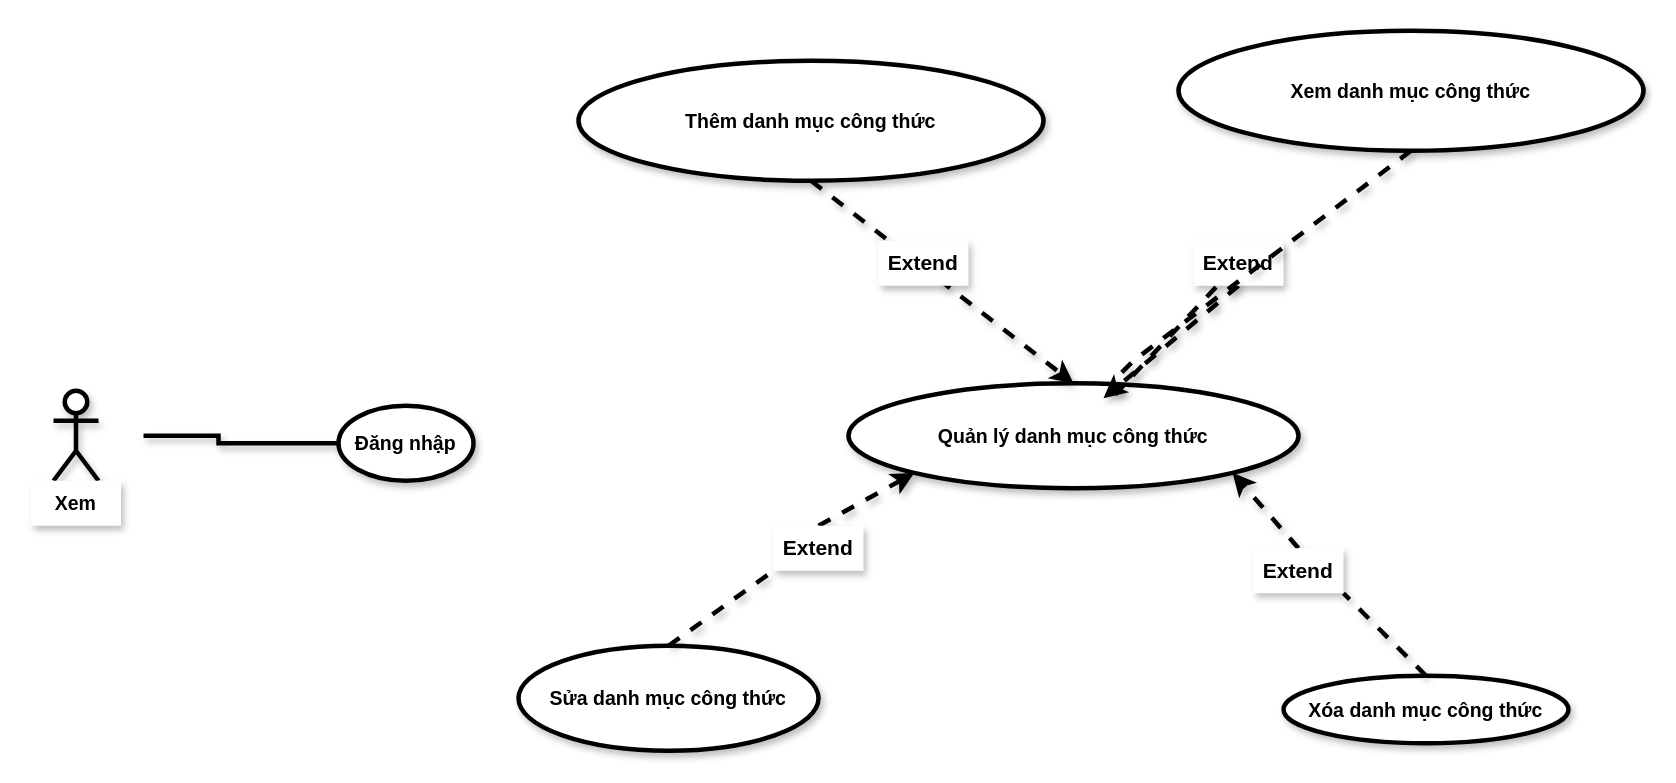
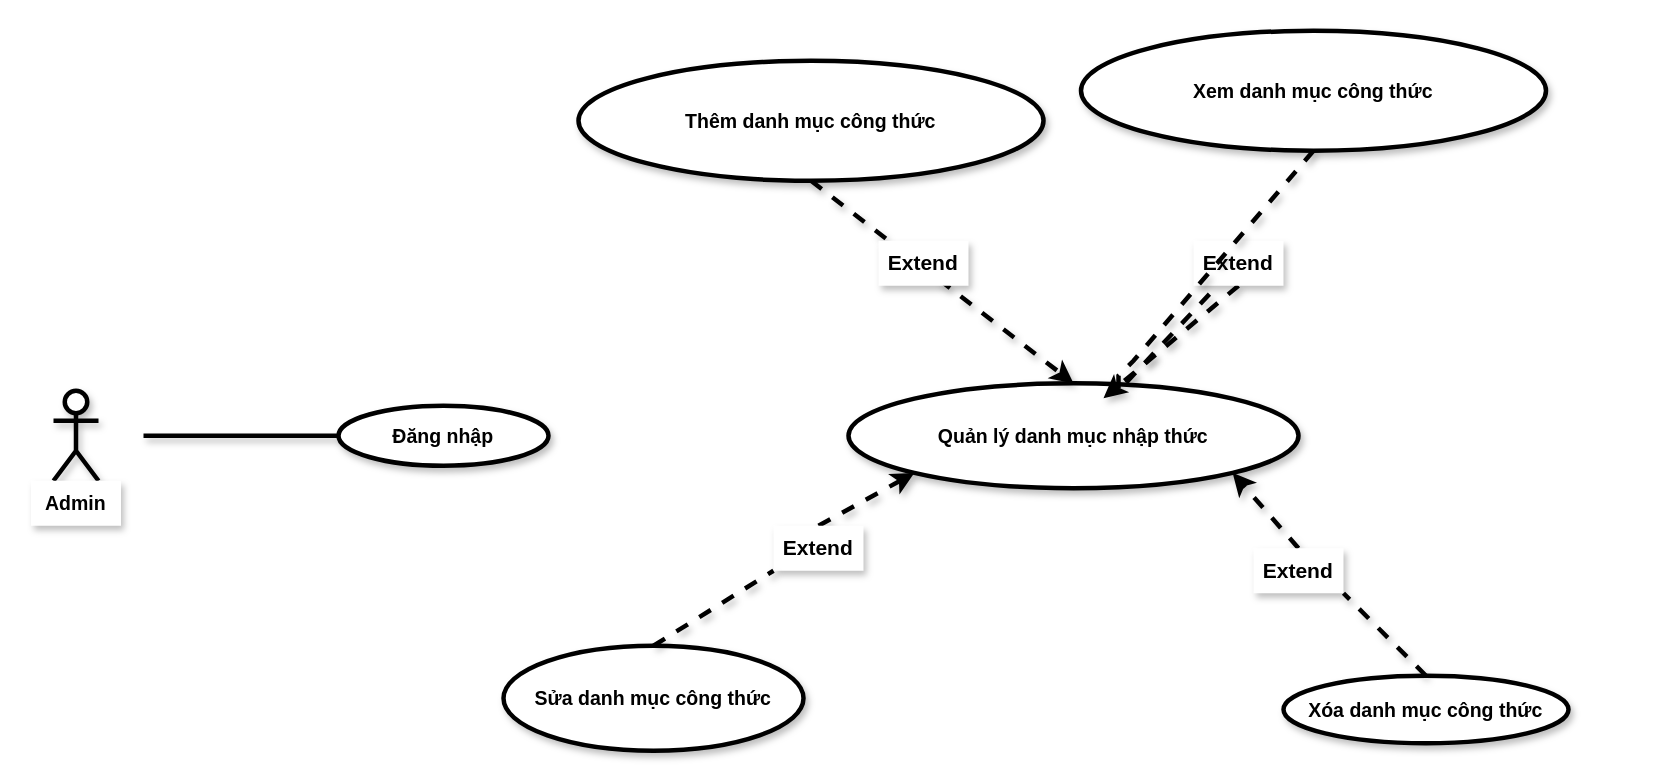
node "Xem danh mục công thức": moved (1411, 91) -> (1313, 91)
node "Quản lý danh mục công thức": label "Quản lý danh mục công thức" -> "Quản lý danh mục nhập thức"
node "Đăng nhập": size 135x75 -> 210x60
node "Xem": label "Xem" -> "Admin"
node "Sửa danh mục công thức": moved (668, 698) -> (653, 698)
